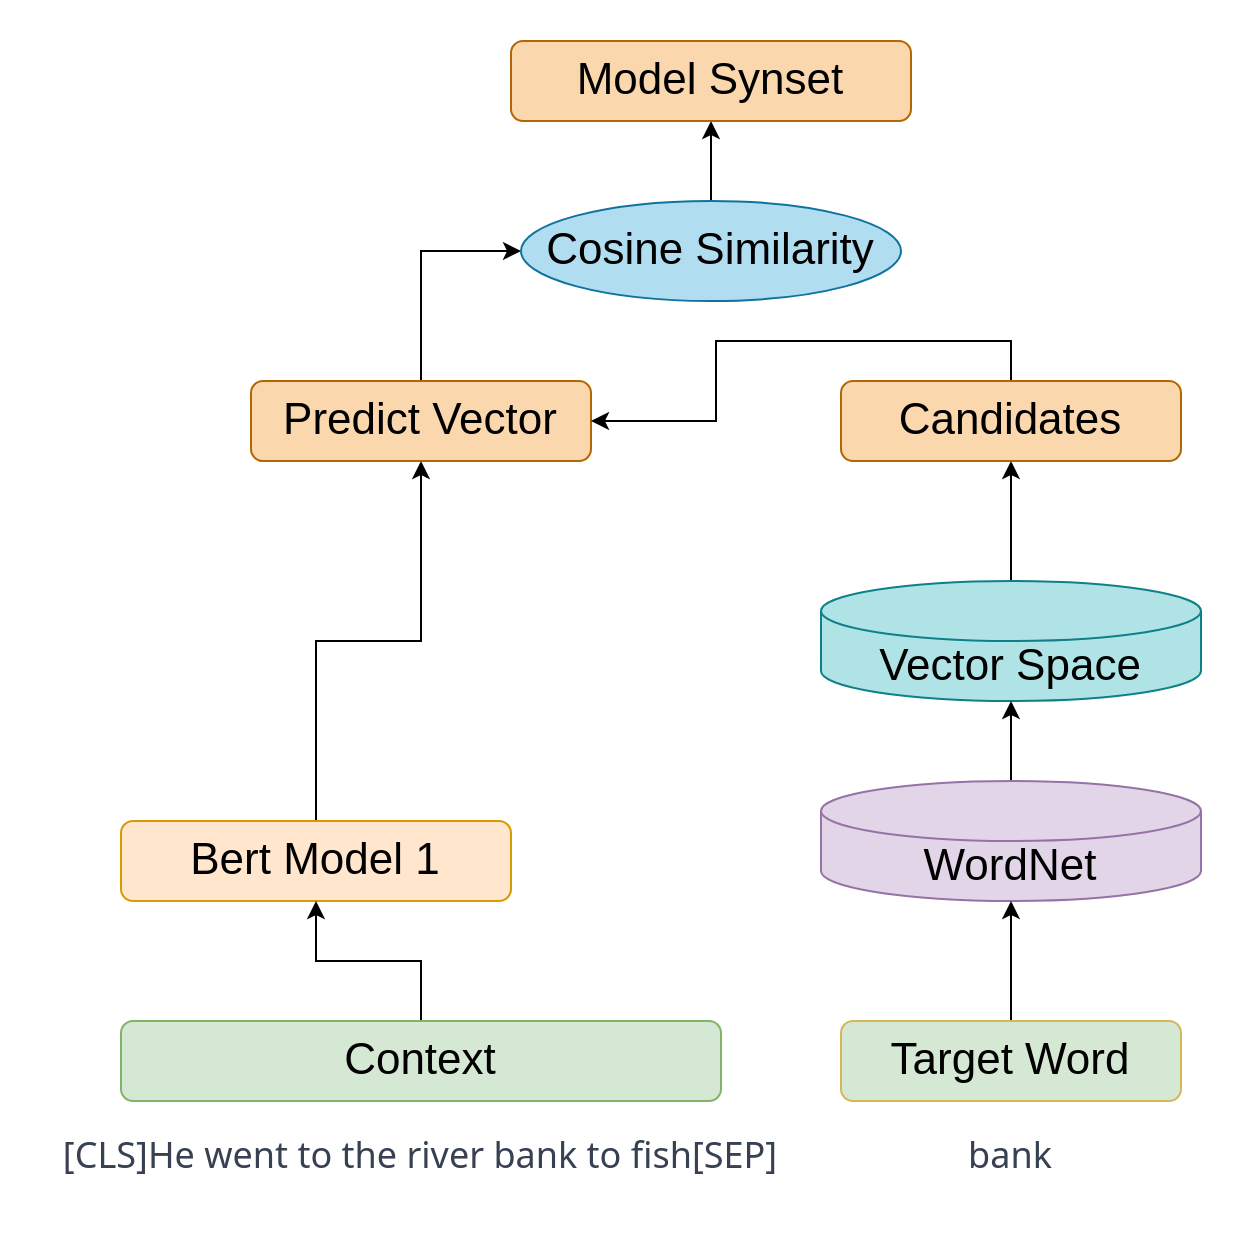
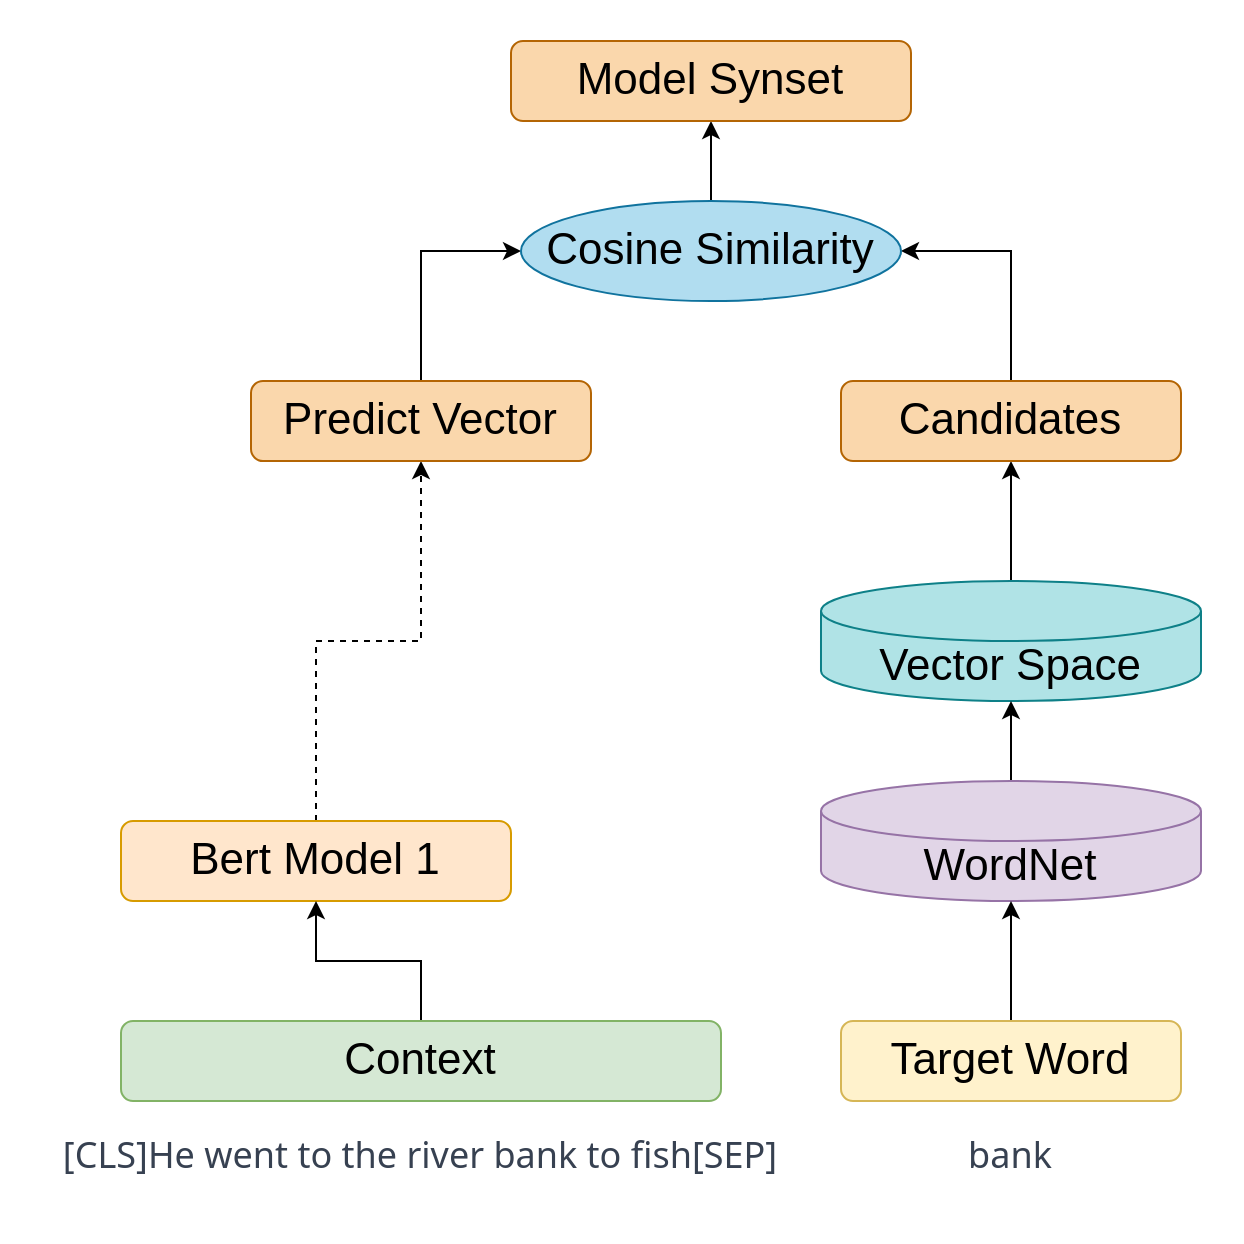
edge "Candidates" -> "Predict Vector": now "Candidates" -> "Cosine Similarity"
edge "Bert Model 1" -> "Predict Vector": style solid -> dashed
node "Target Word": fillcolor #d5e8d4 -> #fff2cc
